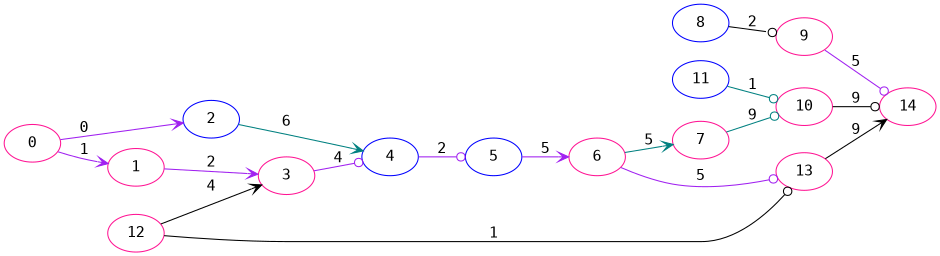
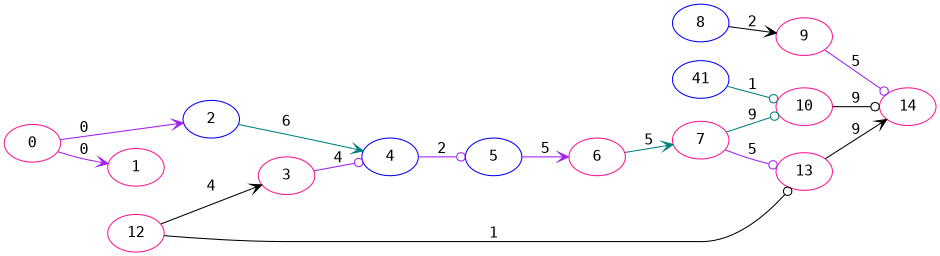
edge "8" -> "9": arrowhead odot -> vee
node "11": label "11" -> "41"
edge "0" -> "1": label "1" -> "0"
edge "1" -> "3": removed, label "2"
edge "6" -> "13": now "7" -> "13"
